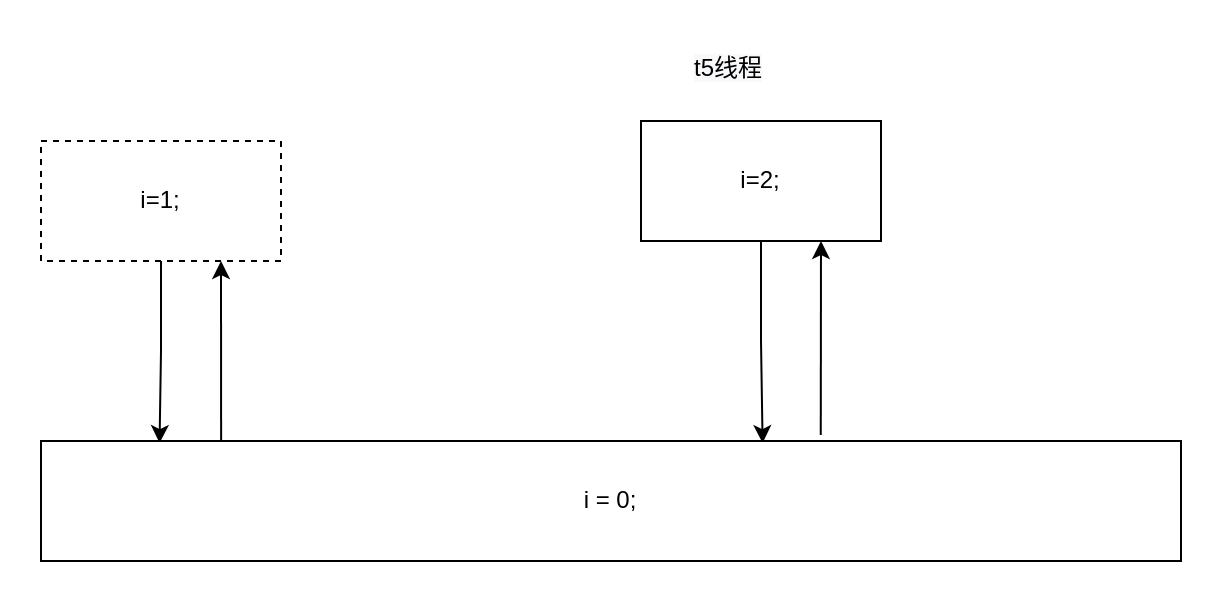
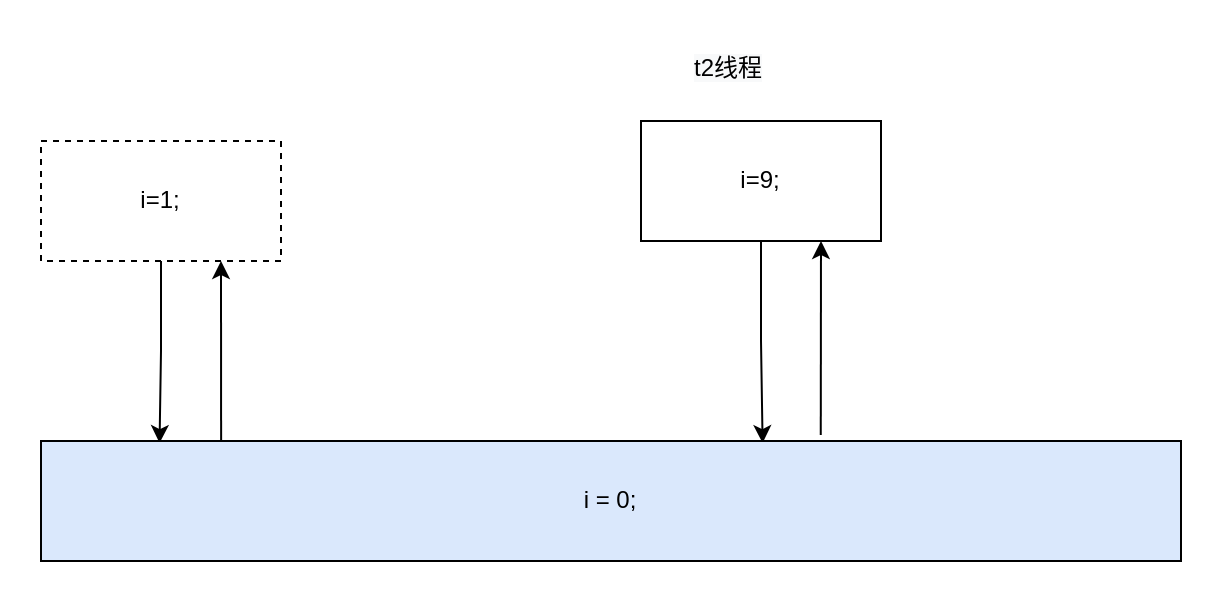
node "t5线程": label "t5线程" -> "t2线程"
node "i=2;": label "i=2;" -> "i=9;"
node "i = 0;": fillcolor #ffffff -> #dae8fc
